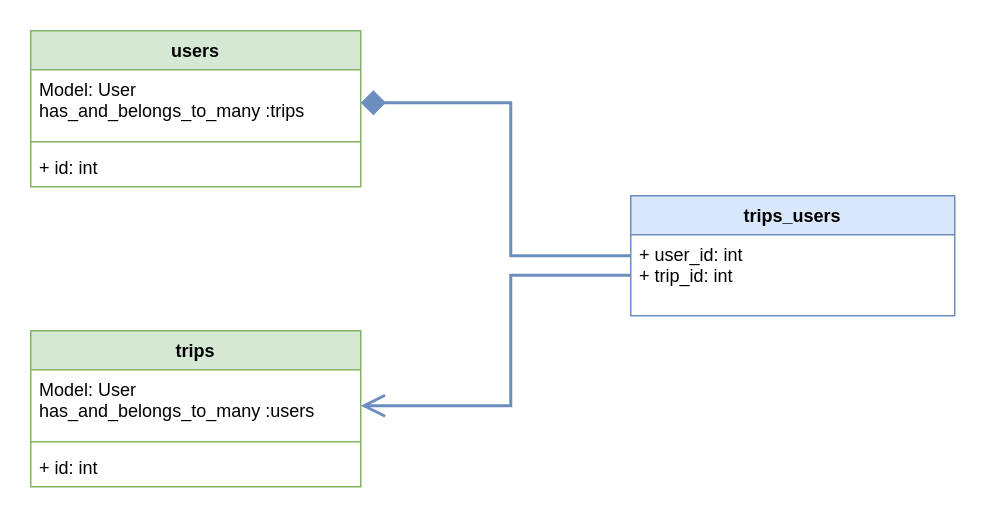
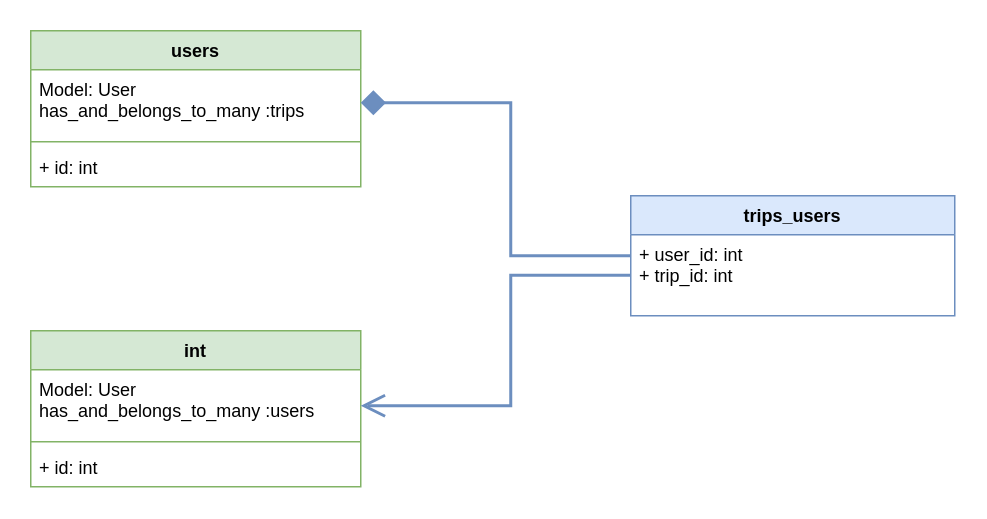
node "trips": label "trips" -> "int"
